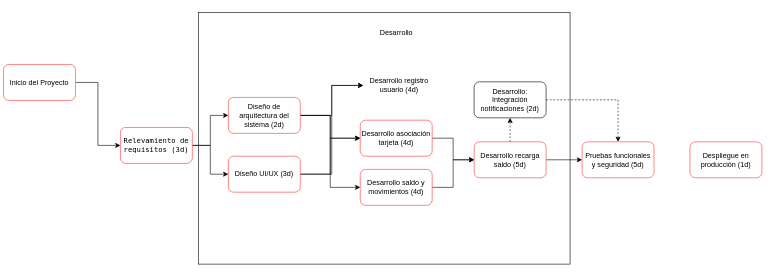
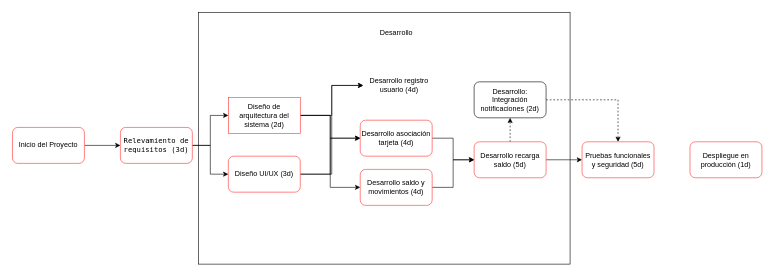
node "Inicio del Proyecto": moved (39, 83) -> (48, 146)
node "Diseño de arquitectura del sistema (2d)": shape rounded rectangle -> rectangle
